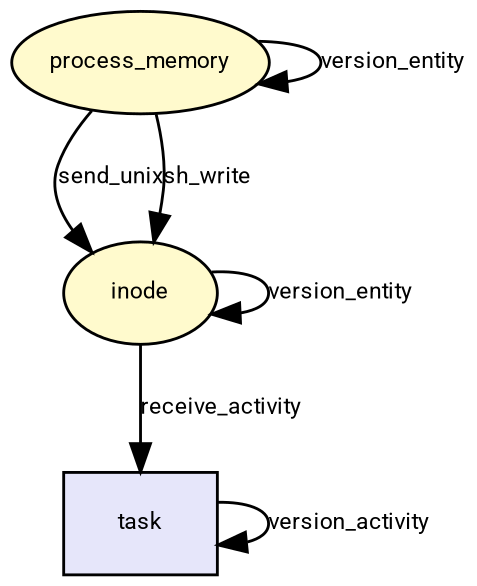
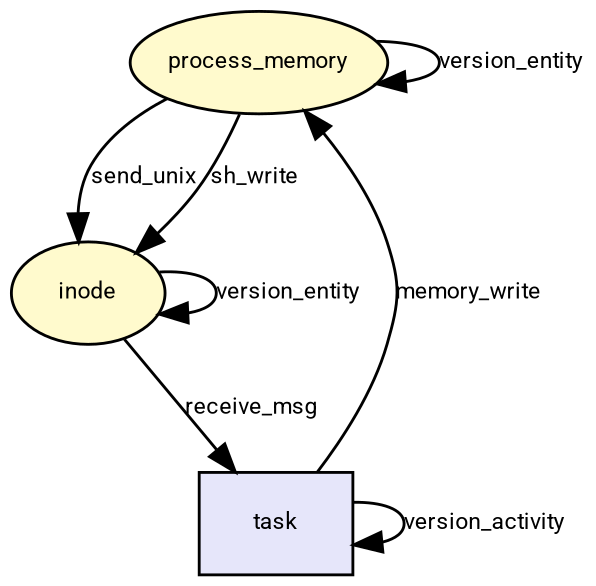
edge "task" -> "process_memory": added, label "memory_write"
edge "inode" -> "task": label "receive_activity" -> "receive_msg"
